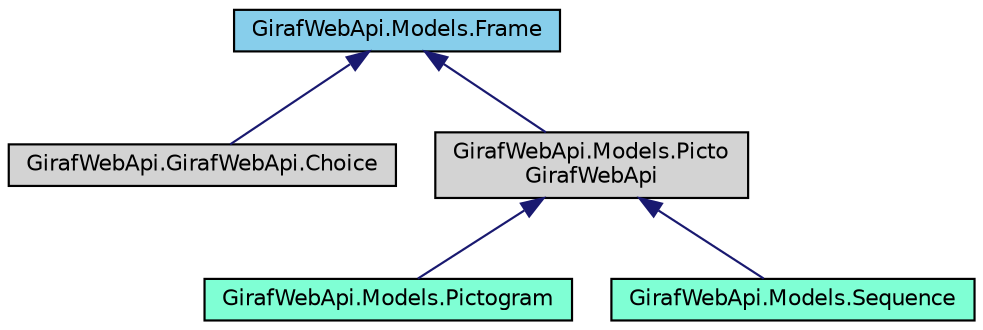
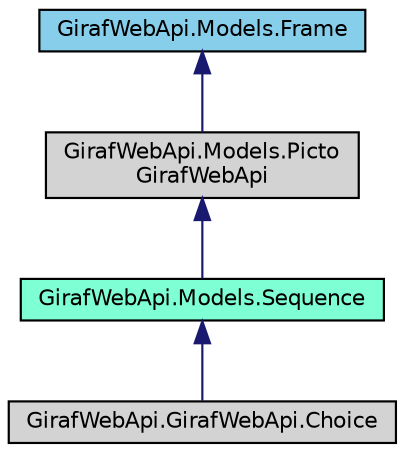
edge "GirafWebApi.GirafWebApi.Choice" -> "GirafWebApi.Models.Frame": now "GirafWebApi.GirafWebApi.Choice" -> "GirafWebApi.Models.Sequence"
node "GirafWebApi.Models.Pictogram": removed
